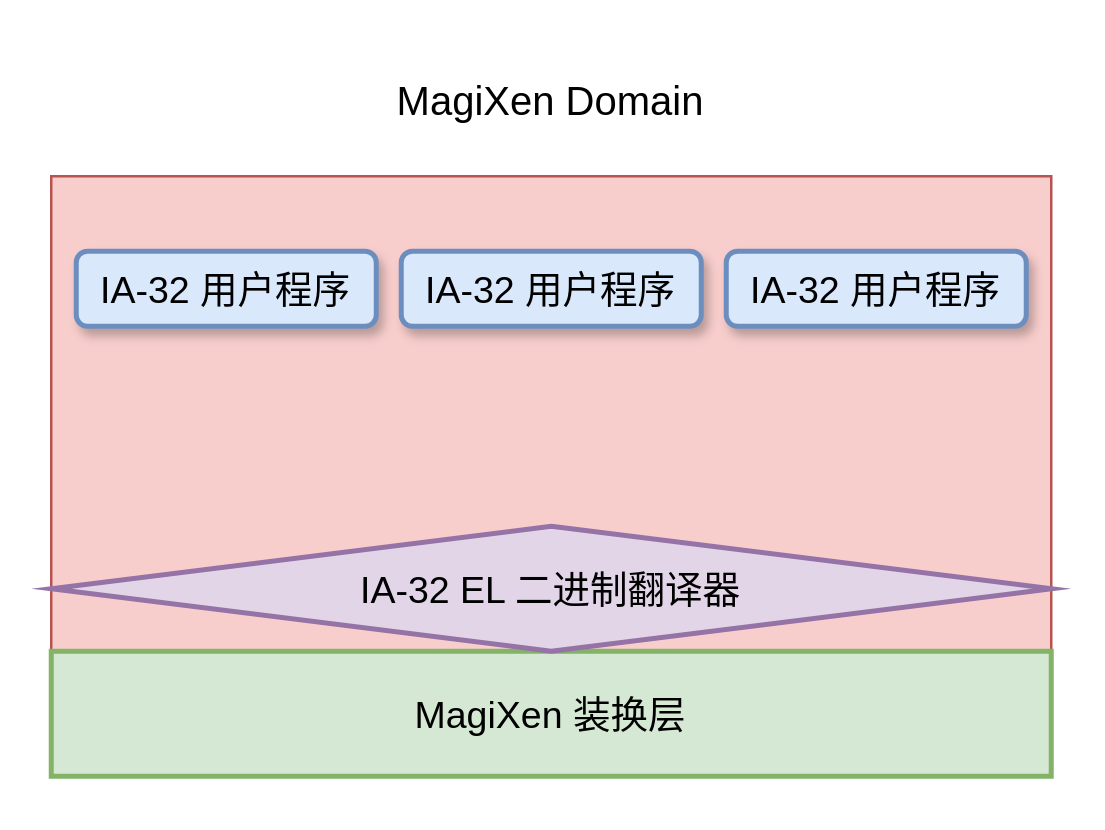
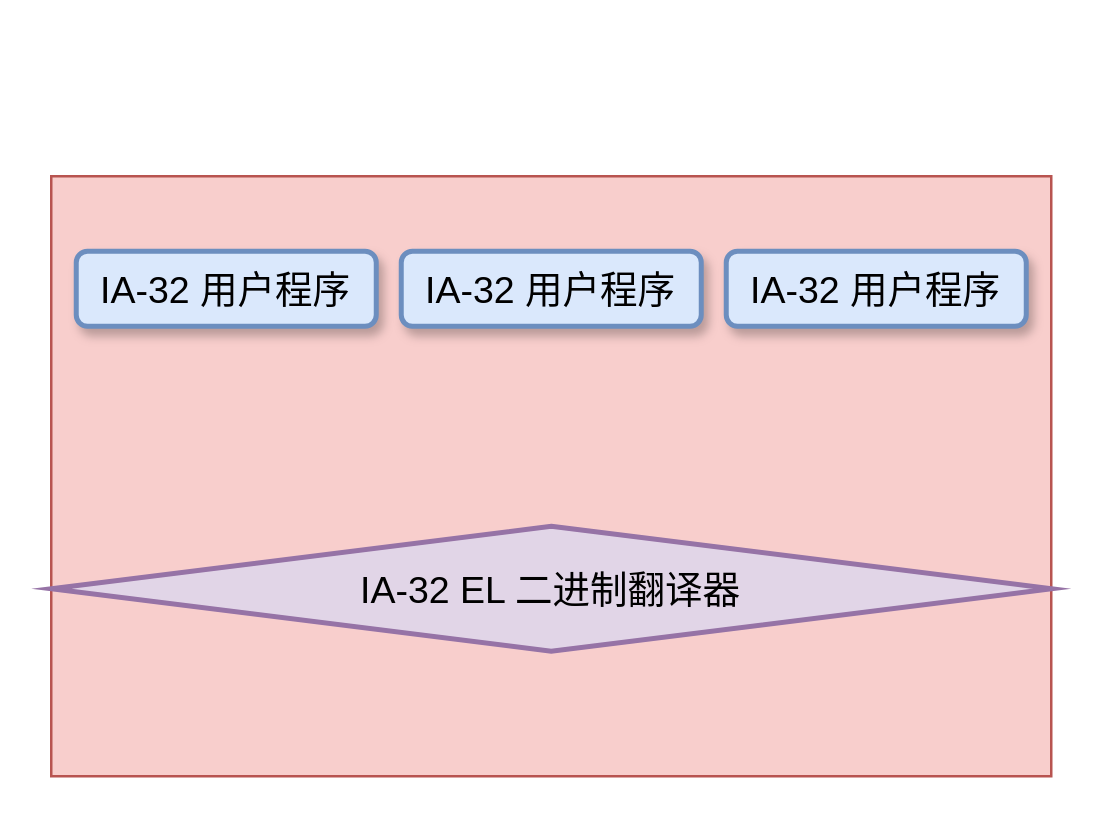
node "MagiXen Domain": removed
node "MagiXen 装换层": removed
